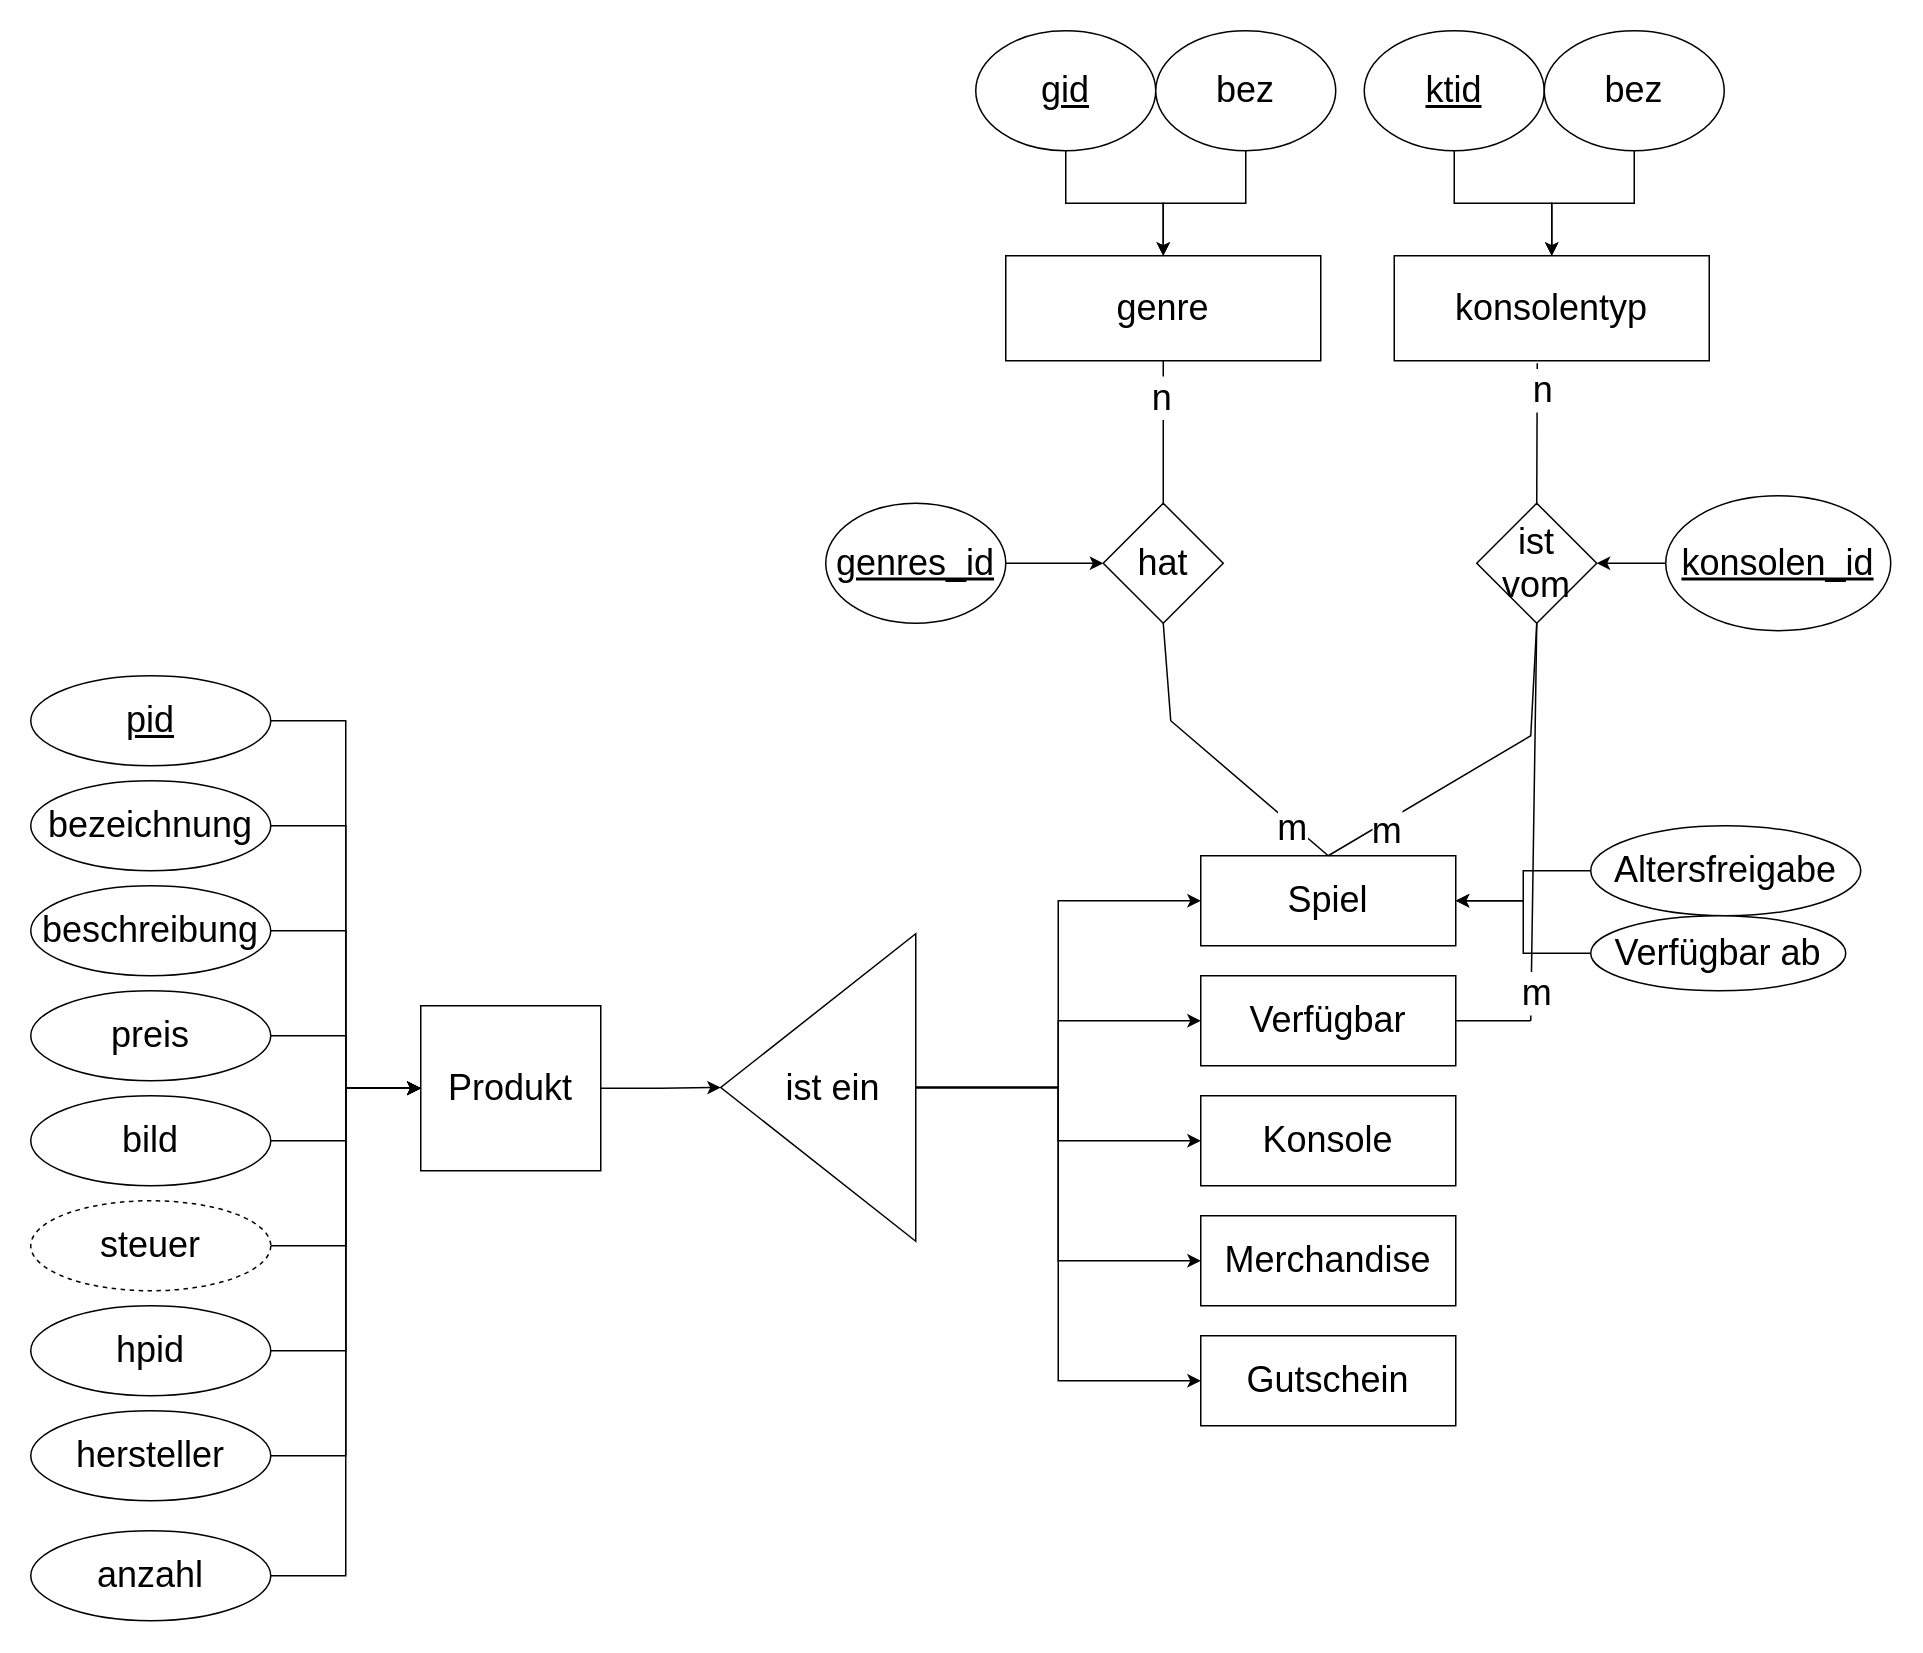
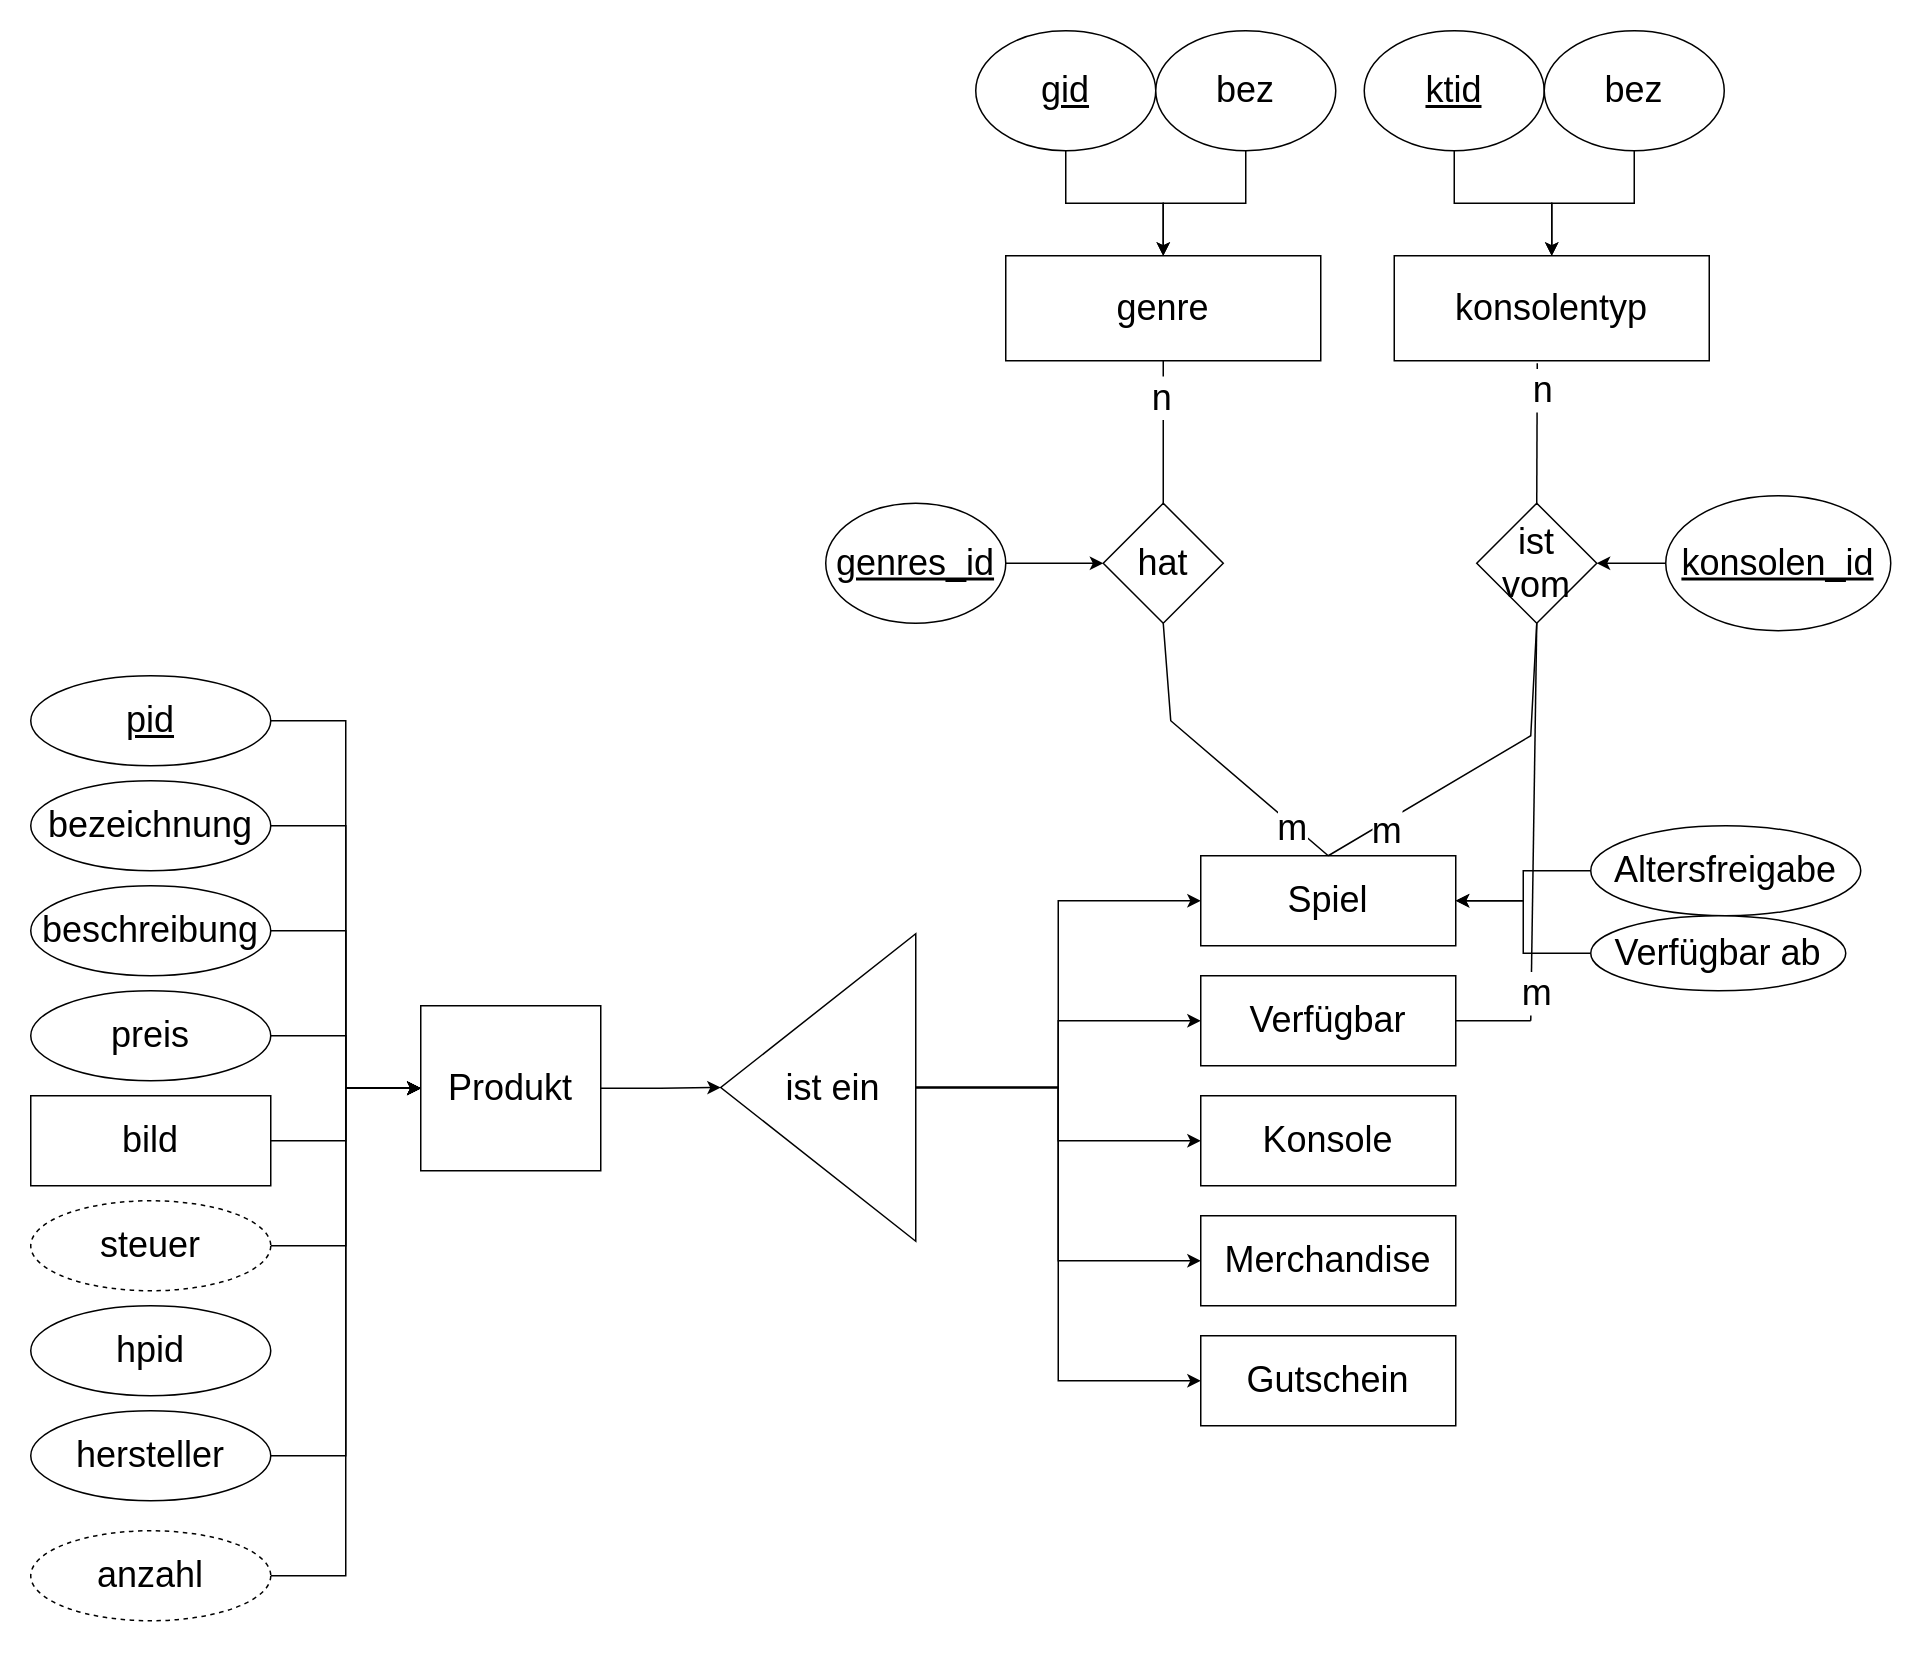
node "bild": shape ellipse -> rectangle
edge "hpid" -> "Produkt": removed
node "anzahl": style solid -> dashed
